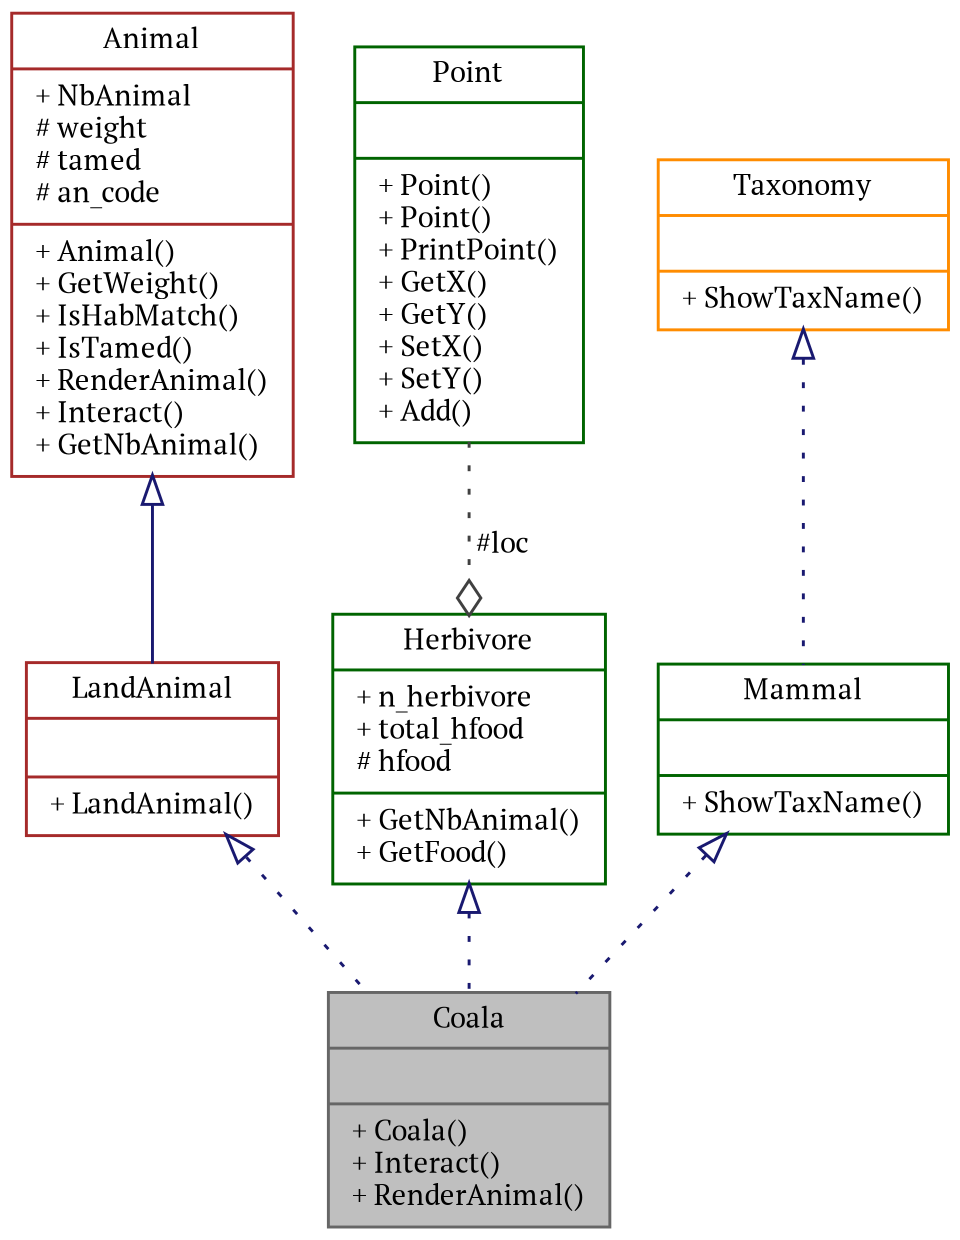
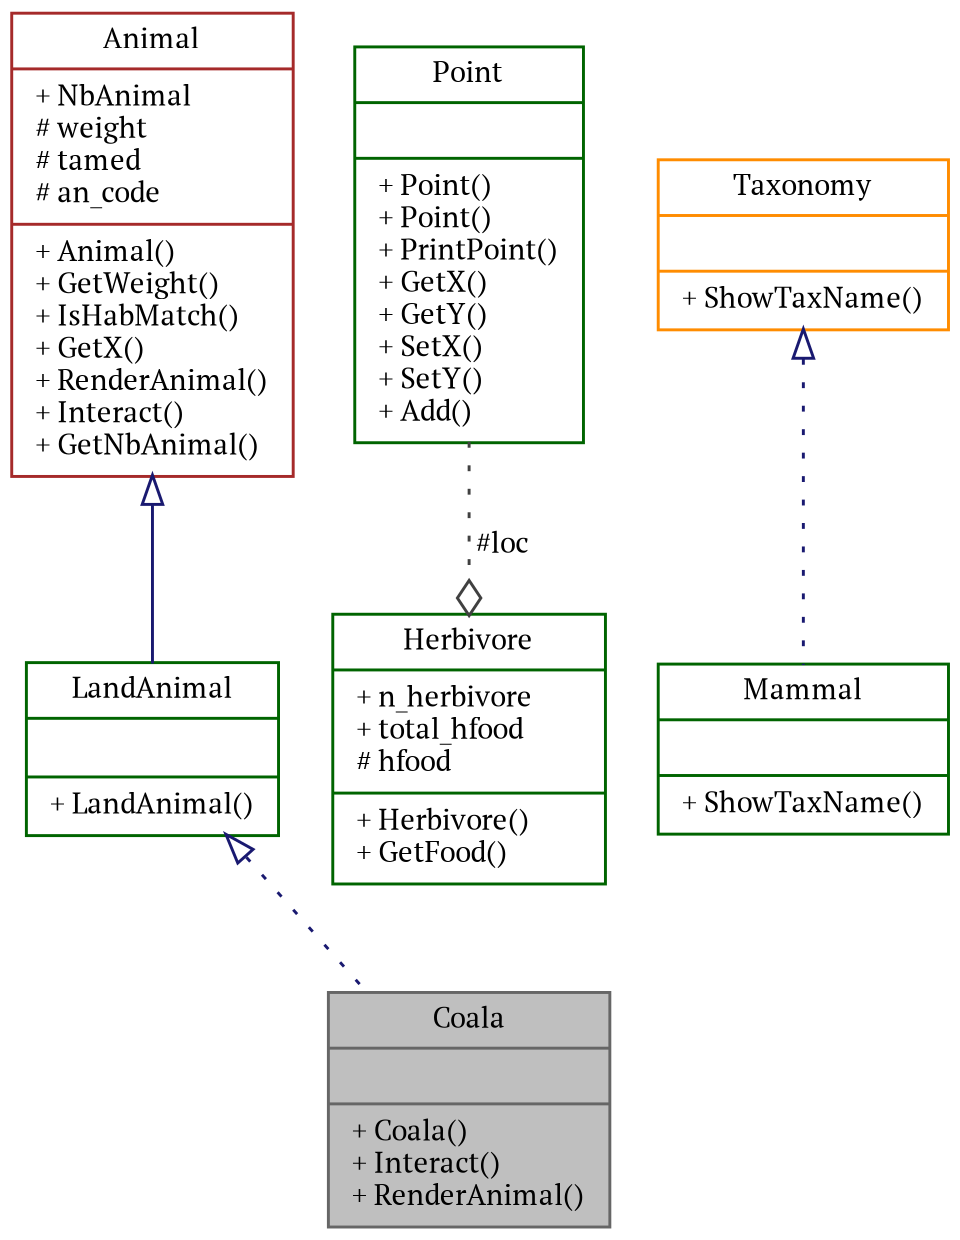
node "Animal": text "+ IsTamed()" -> "+ GetX()"
node "LandAnimal": color brown -> darkgreen
node "Herbivore": text "+ GetNbAnimal()" -> "+ Herbivore()"
edge "Coala" -> "Mammal": removed
edge "Coala" -> "Herbivore": removed
